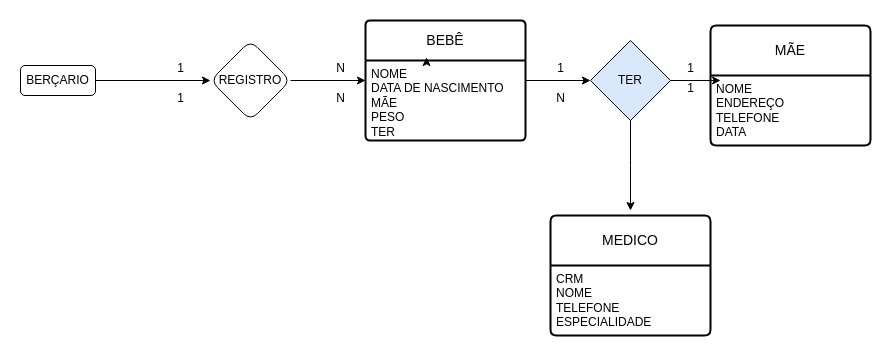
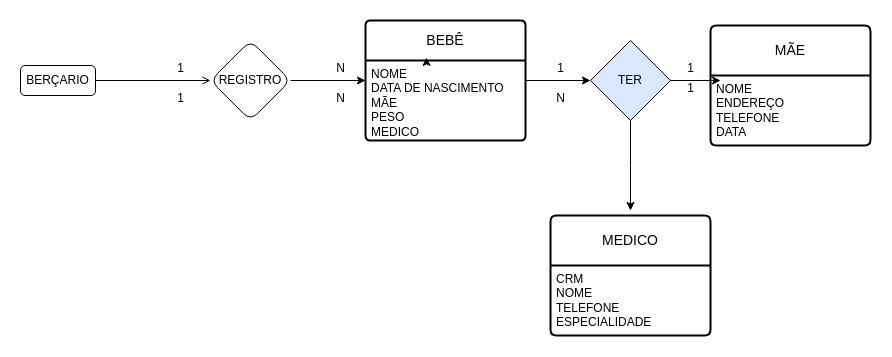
edge "BERÇARIO" -> "REGISTRO": arrowhead classic -> open
node "NOME DATA DE NASCIMENTO MÃE PESO TER": label "NOME DATA DE NASCIMENTO MÃE PESO TER" -> "NOME DATA DE NASCIMENTO MÃE PESO MEDICO"
